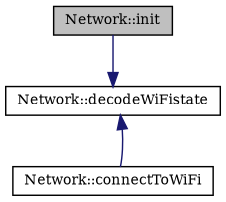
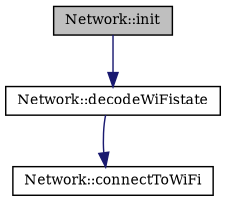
edge "Network::connectToWiFi" -> "Network::decodeWiFistate": reversed
